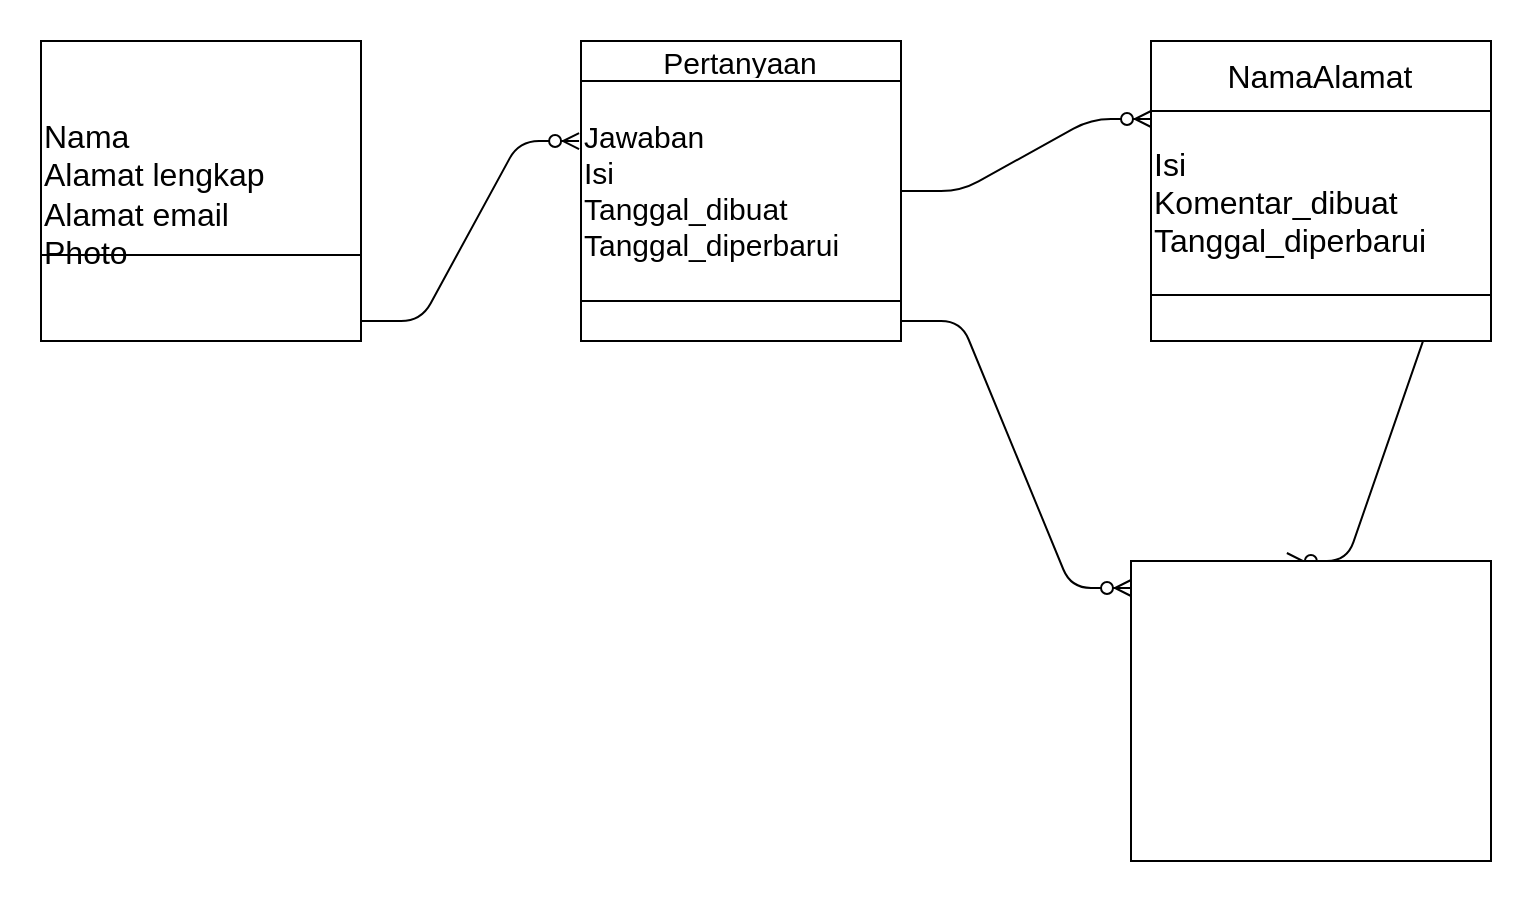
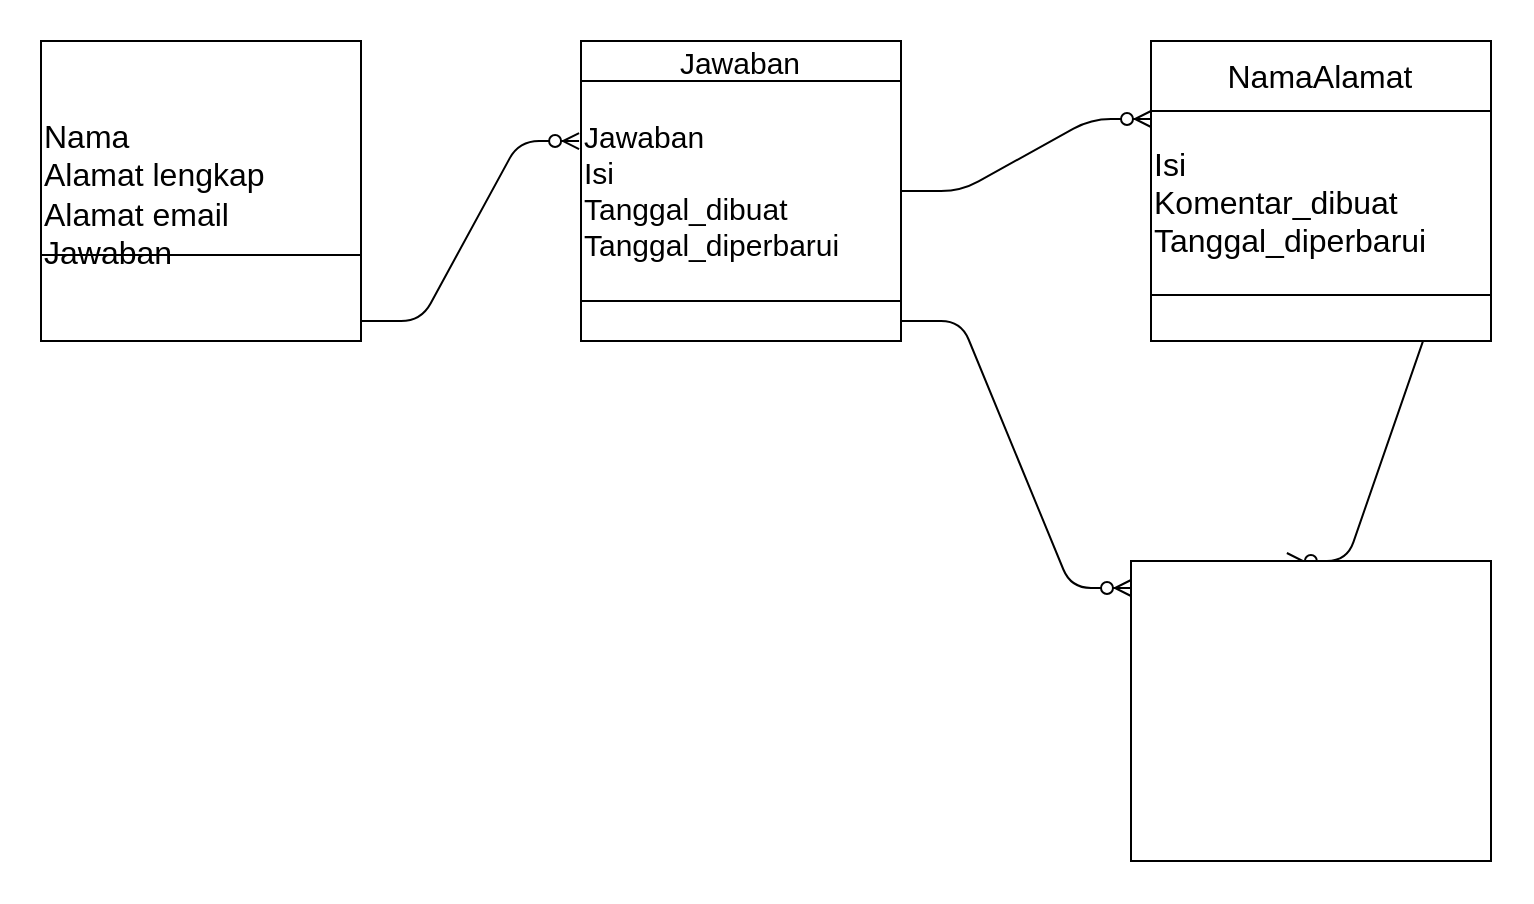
node "Pertanyaan": label "Pertanyaan" -> "Jawaban"
node "NamaAlamat lengkapAlamat emailPhoto": label "NamaAlamat lengkapAlamat emailPhoto" -> "NamaAlamat lengkapAlamat emailJawaban"
